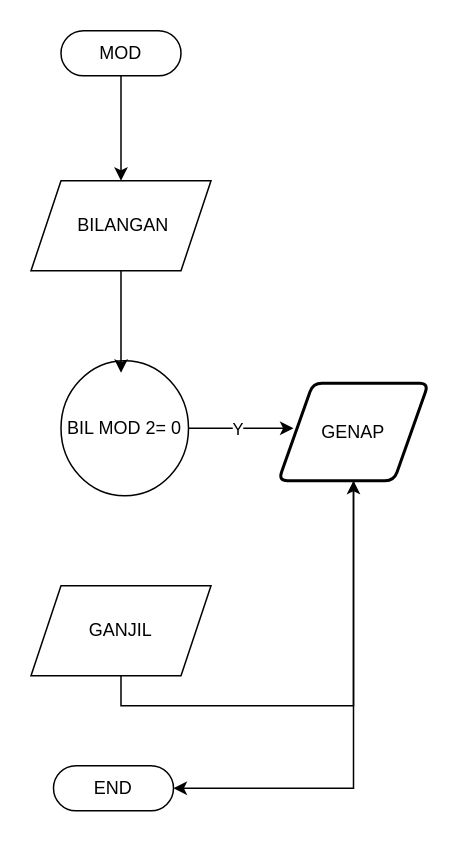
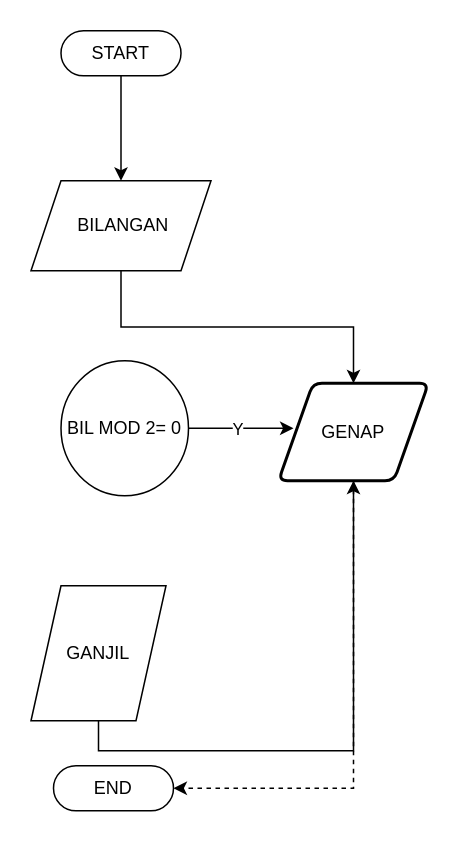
node "MOD": label "MOD" -> "START"
edge "BILANGAN" -> "BIL MOD 2= 0": now "BILANGAN" -> "GENAP"
node "GANJIL": size 180x90 -> 135x135
edge "GENAP" -> "END": style solid -> dashed
